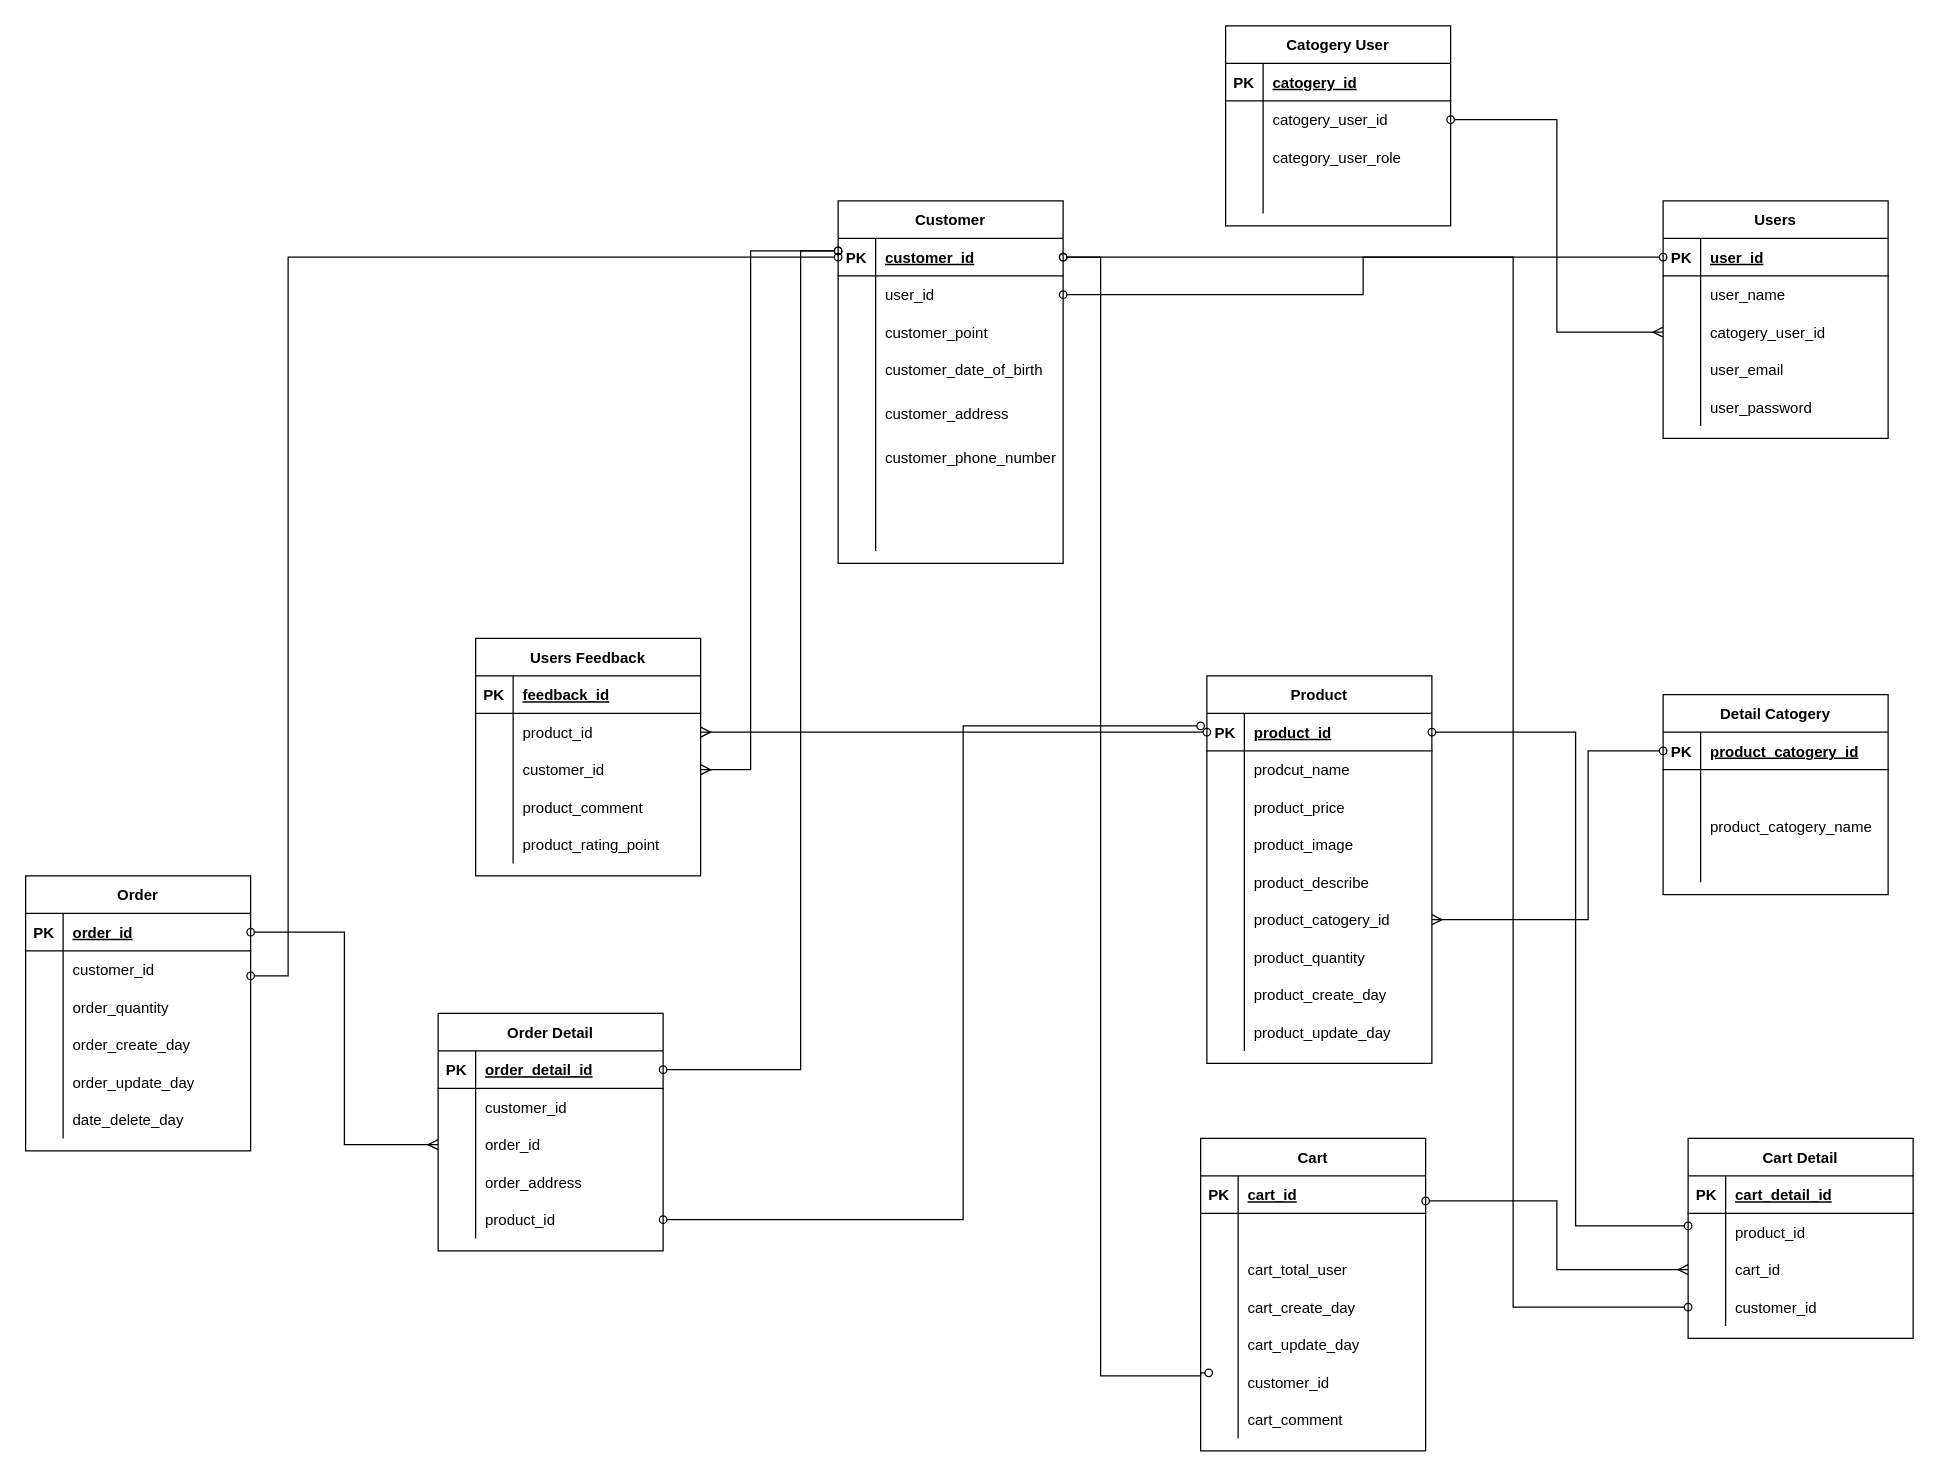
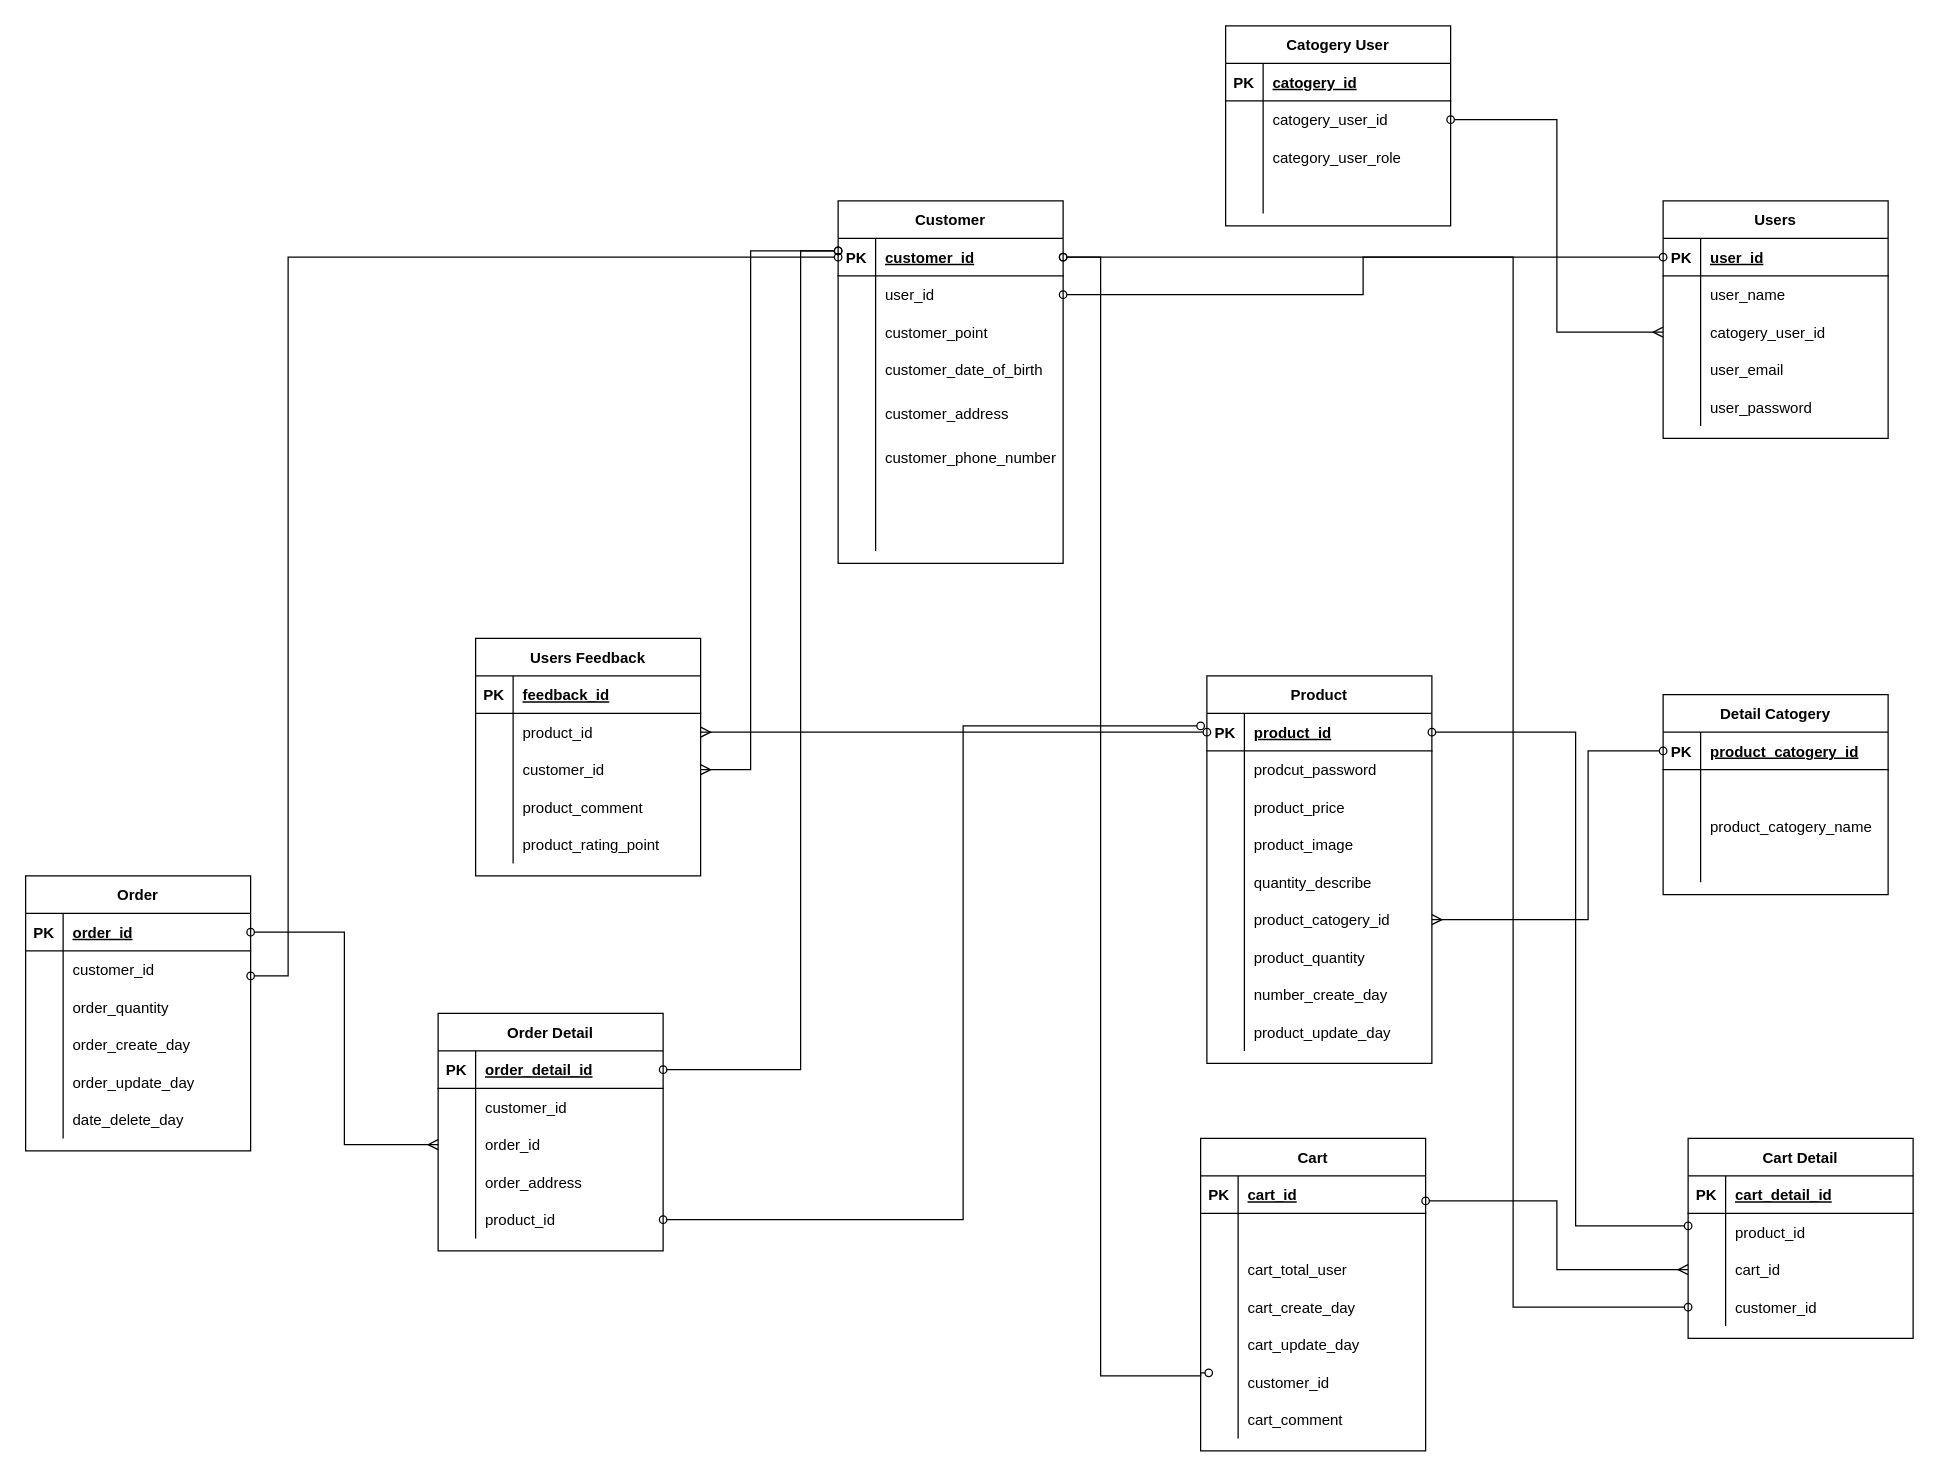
node "prodcut_name": label "prodcut_name" -> "prodcut_password"
node "product_describe": label "product_describe" -> "quantity_describe"
node "product_create_day": label "product_create_day" -> "number_create_day"
